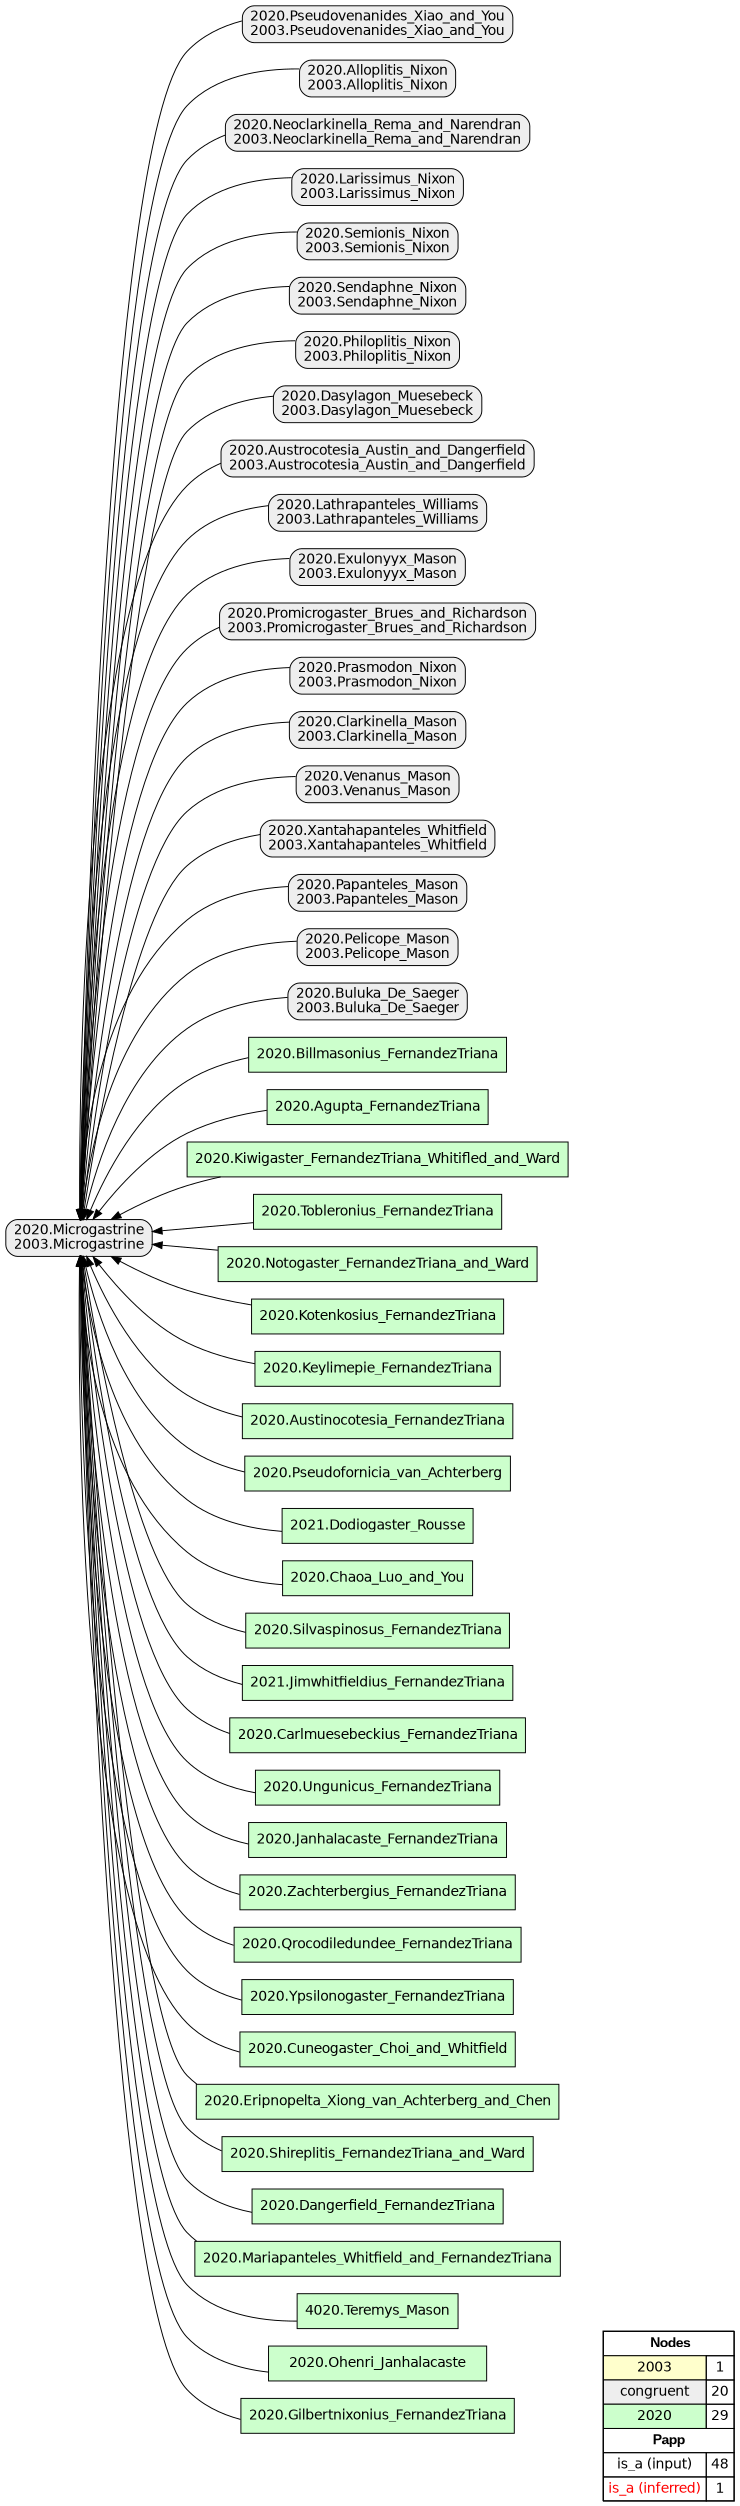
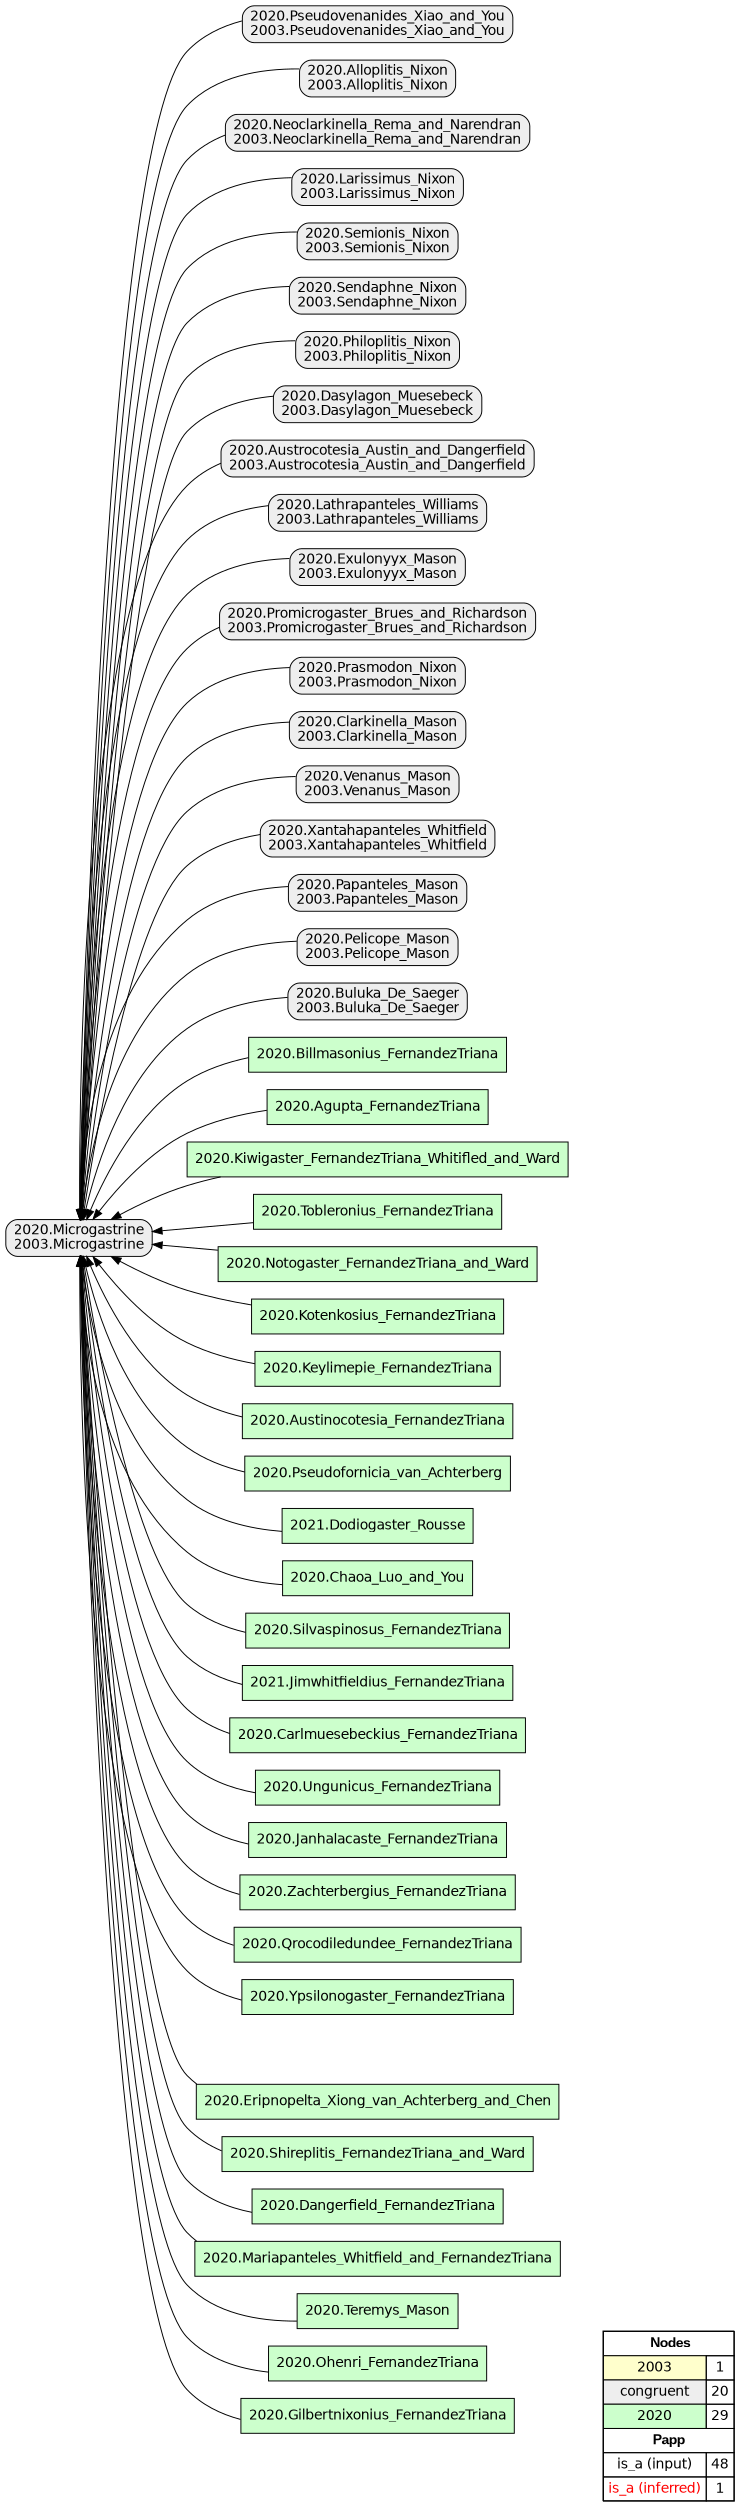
node "2020.Cuneogaster_Choi_and_Whitfield": removed
node "4020.Teremys_Mason": label "4020.Teremys_Mason" -> "2020.Teremys_Mason"
node "2020.Ohenri_Janhalacaste": label "2020.Ohenri_Janhalacaste" -> "2020.Ohenri_FernandezTriana"
